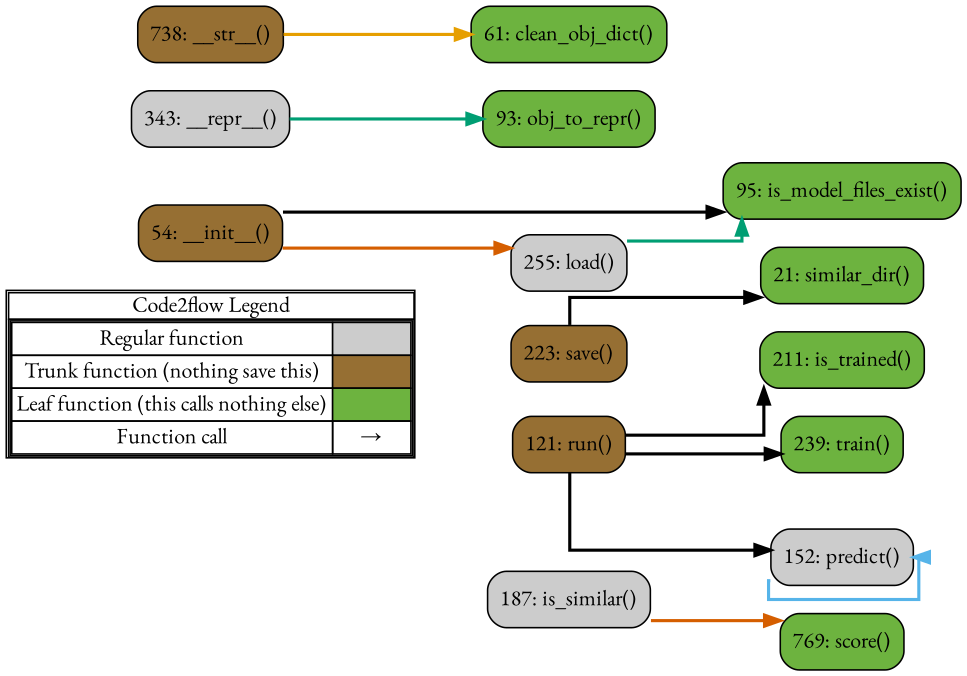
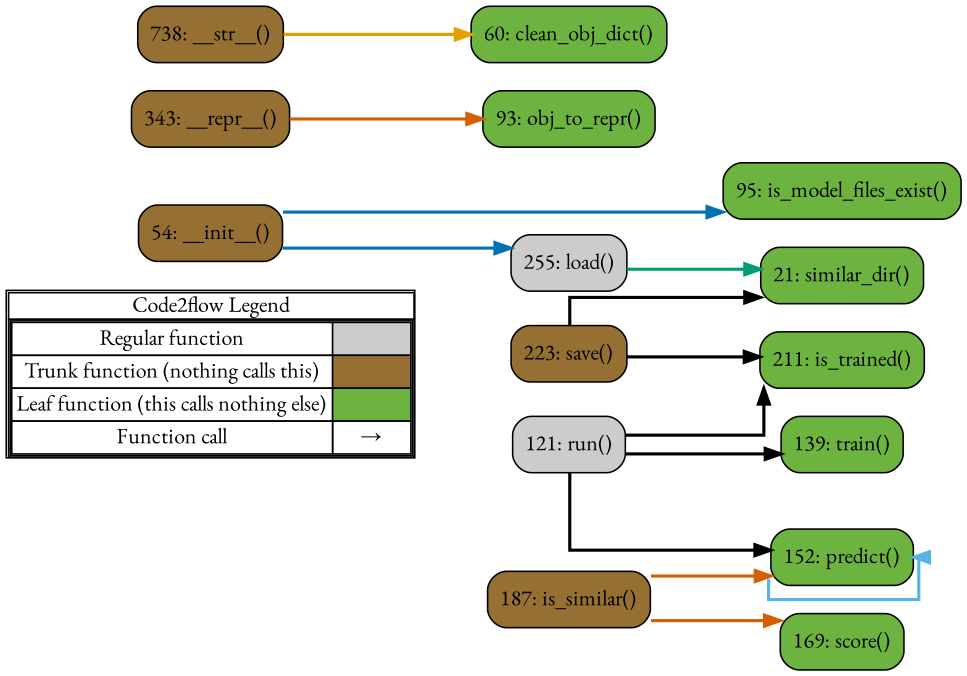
node "61: clean_obj_dict()": label "61: clean_obj_dict()" -> "60: clean_obj_dict()"
node "343: __repr__()": fillcolor #cccccc -> #966f33
edge "343: __repr__()" -> "93: obj_to_repr()": color #009e73 -> #d55e00
edge "54: __init__()" -> "95: is_model_files_exist()": color #000000 -> #0072b2
edge "255: load()" -> "95: is_model_files_exist()": now "255: load()" -> "21: similar_dir()"
edge "54: __init__()" -> "255: load()": color #d55e00 -> #0072b2
edge "223: save()" -> "211: is_trained()": added
node "Code2flow Legend": text "Trunk function (nothing save this)" -> "Trunk function (nothing calls this)"
node "121: run()": fillcolor #966f33 -> #cccccc
node "239: train()": label "239: train()" -> "139: train()"
node "152: predict()": fillcolor #cccccc -> #6db33f
edge "187: is_similar()" -> "152: predict()": added
node "187: is_similar()": fillcolor #cccccc -> #966f33
node "769: score()": label "769: score()" -> "169: score()"
